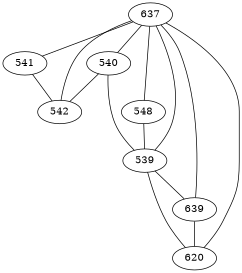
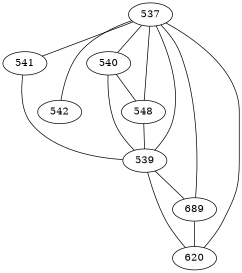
node "637": label "637" -> "537"
edge "541" -- "542": now "541" -- "539"
edge "540" -- "542": now "540" -- "548"
node "639": label "639" -> "689"
